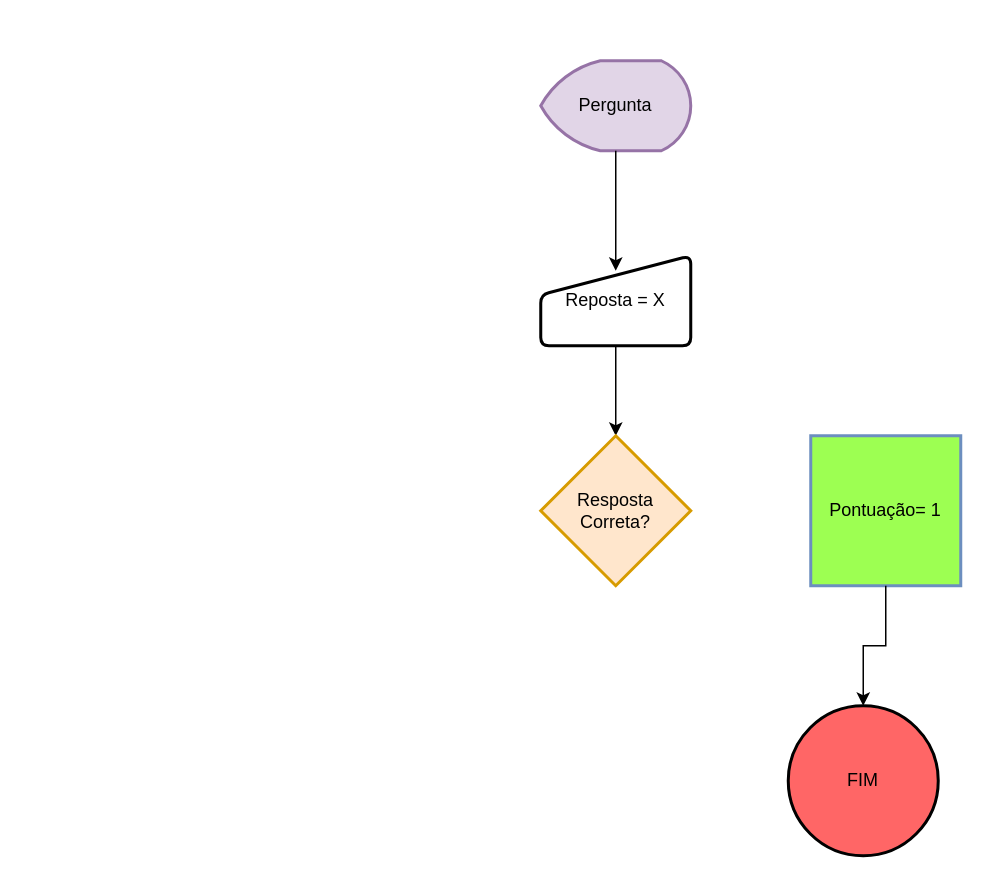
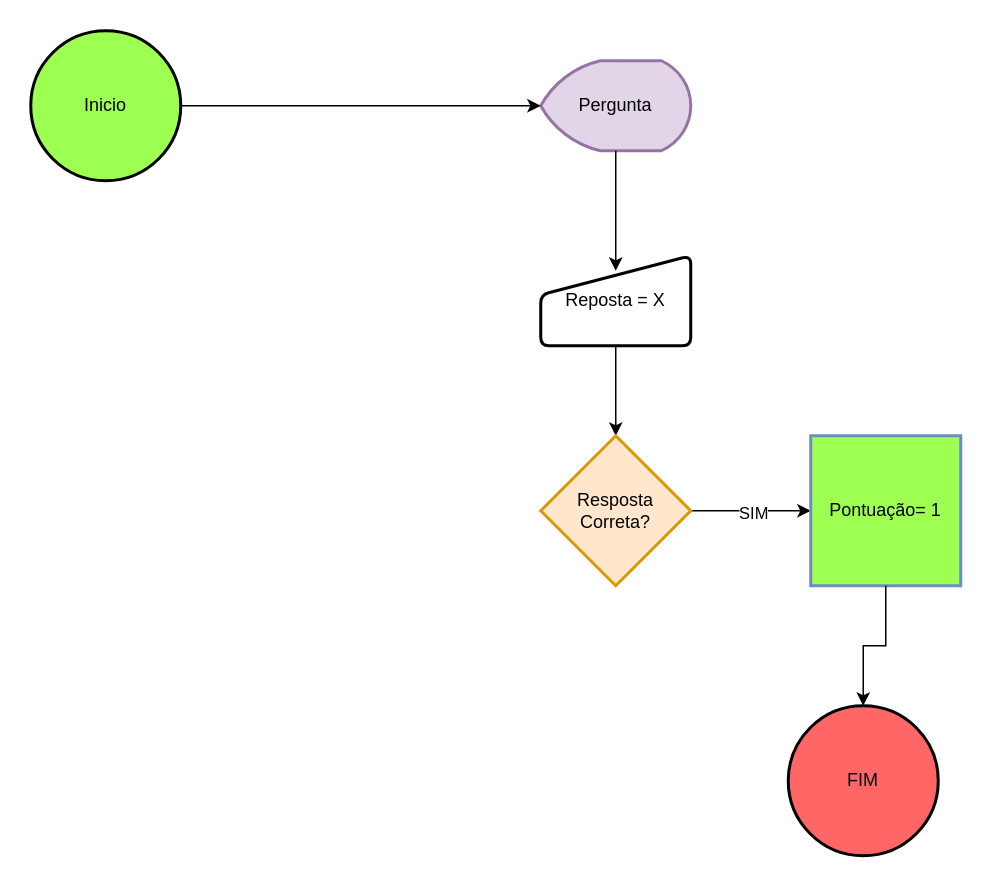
node "Inicio": added
edge "Inicio" -> "Pergunta": added
edge "Resposta Correta?" -> "Pontuação= 1": added, label "SIM"
